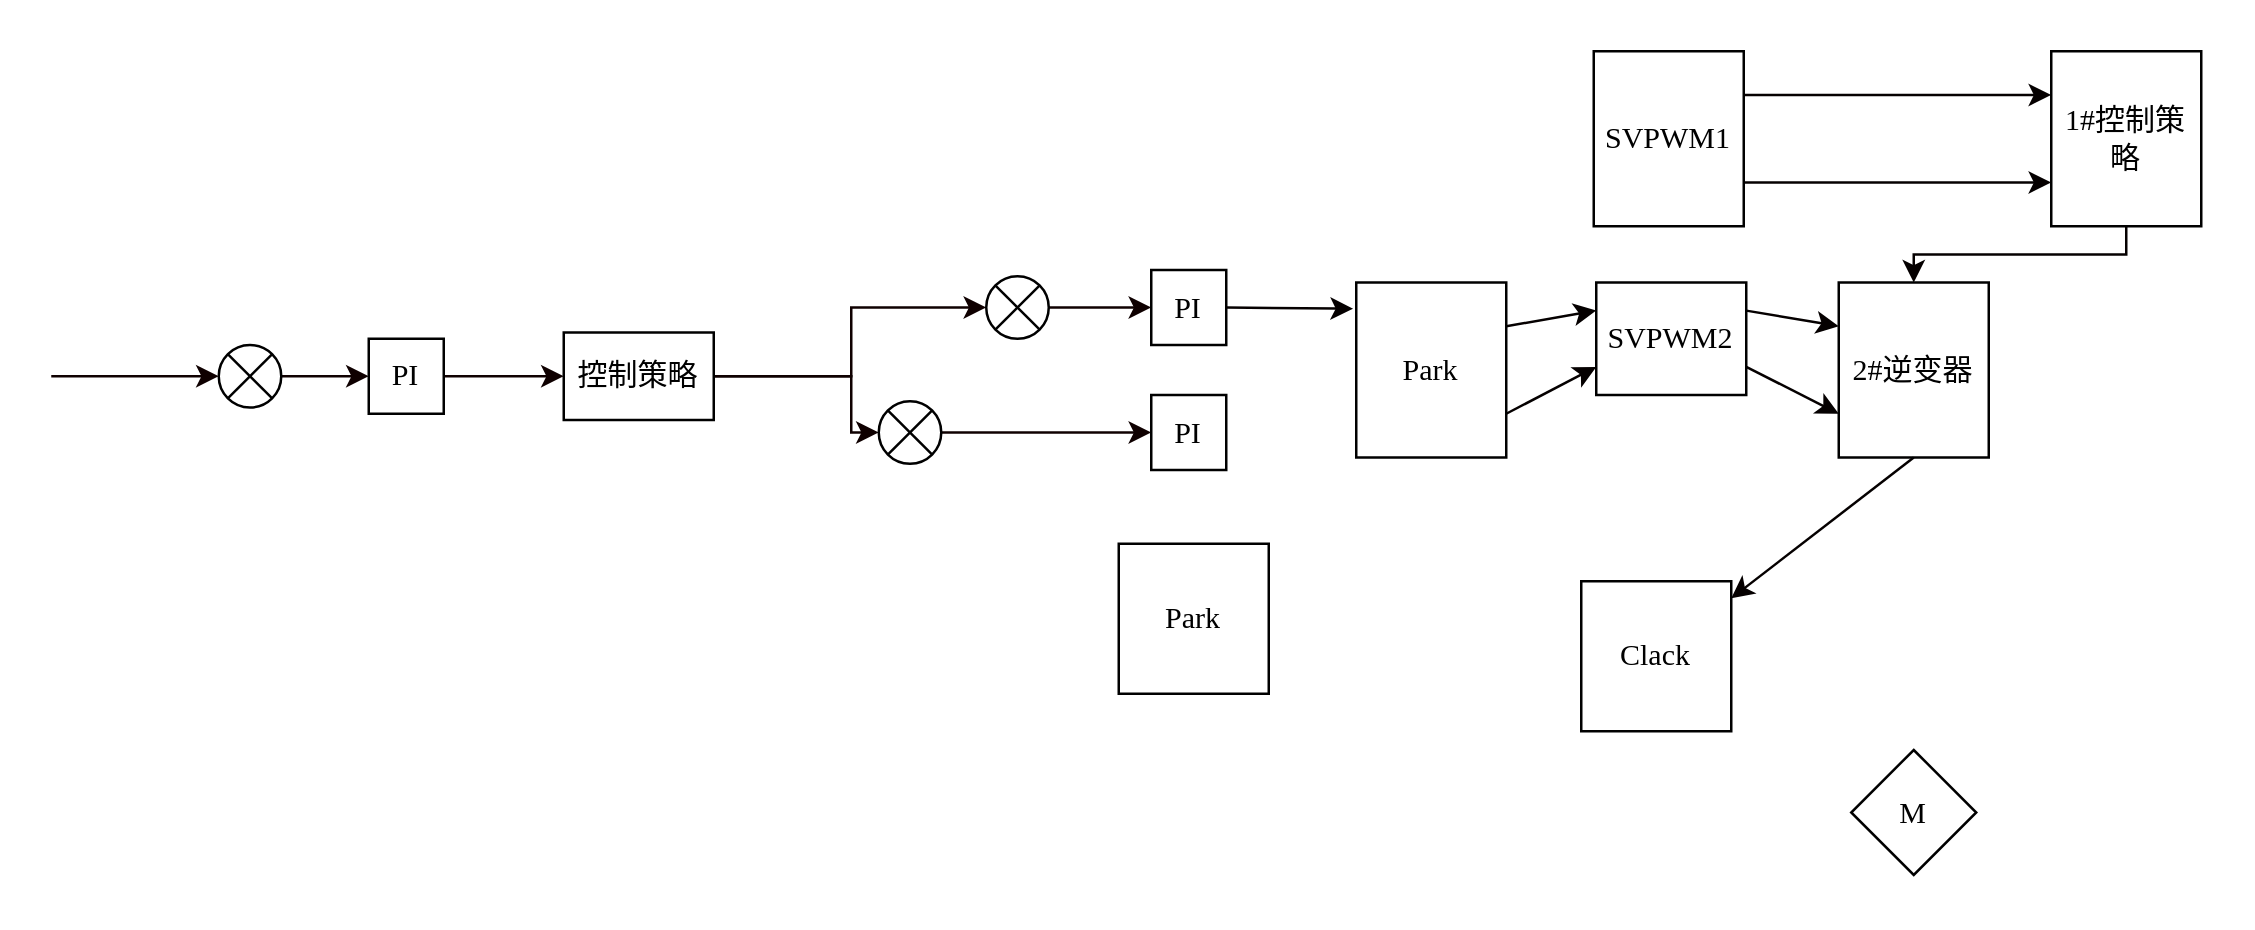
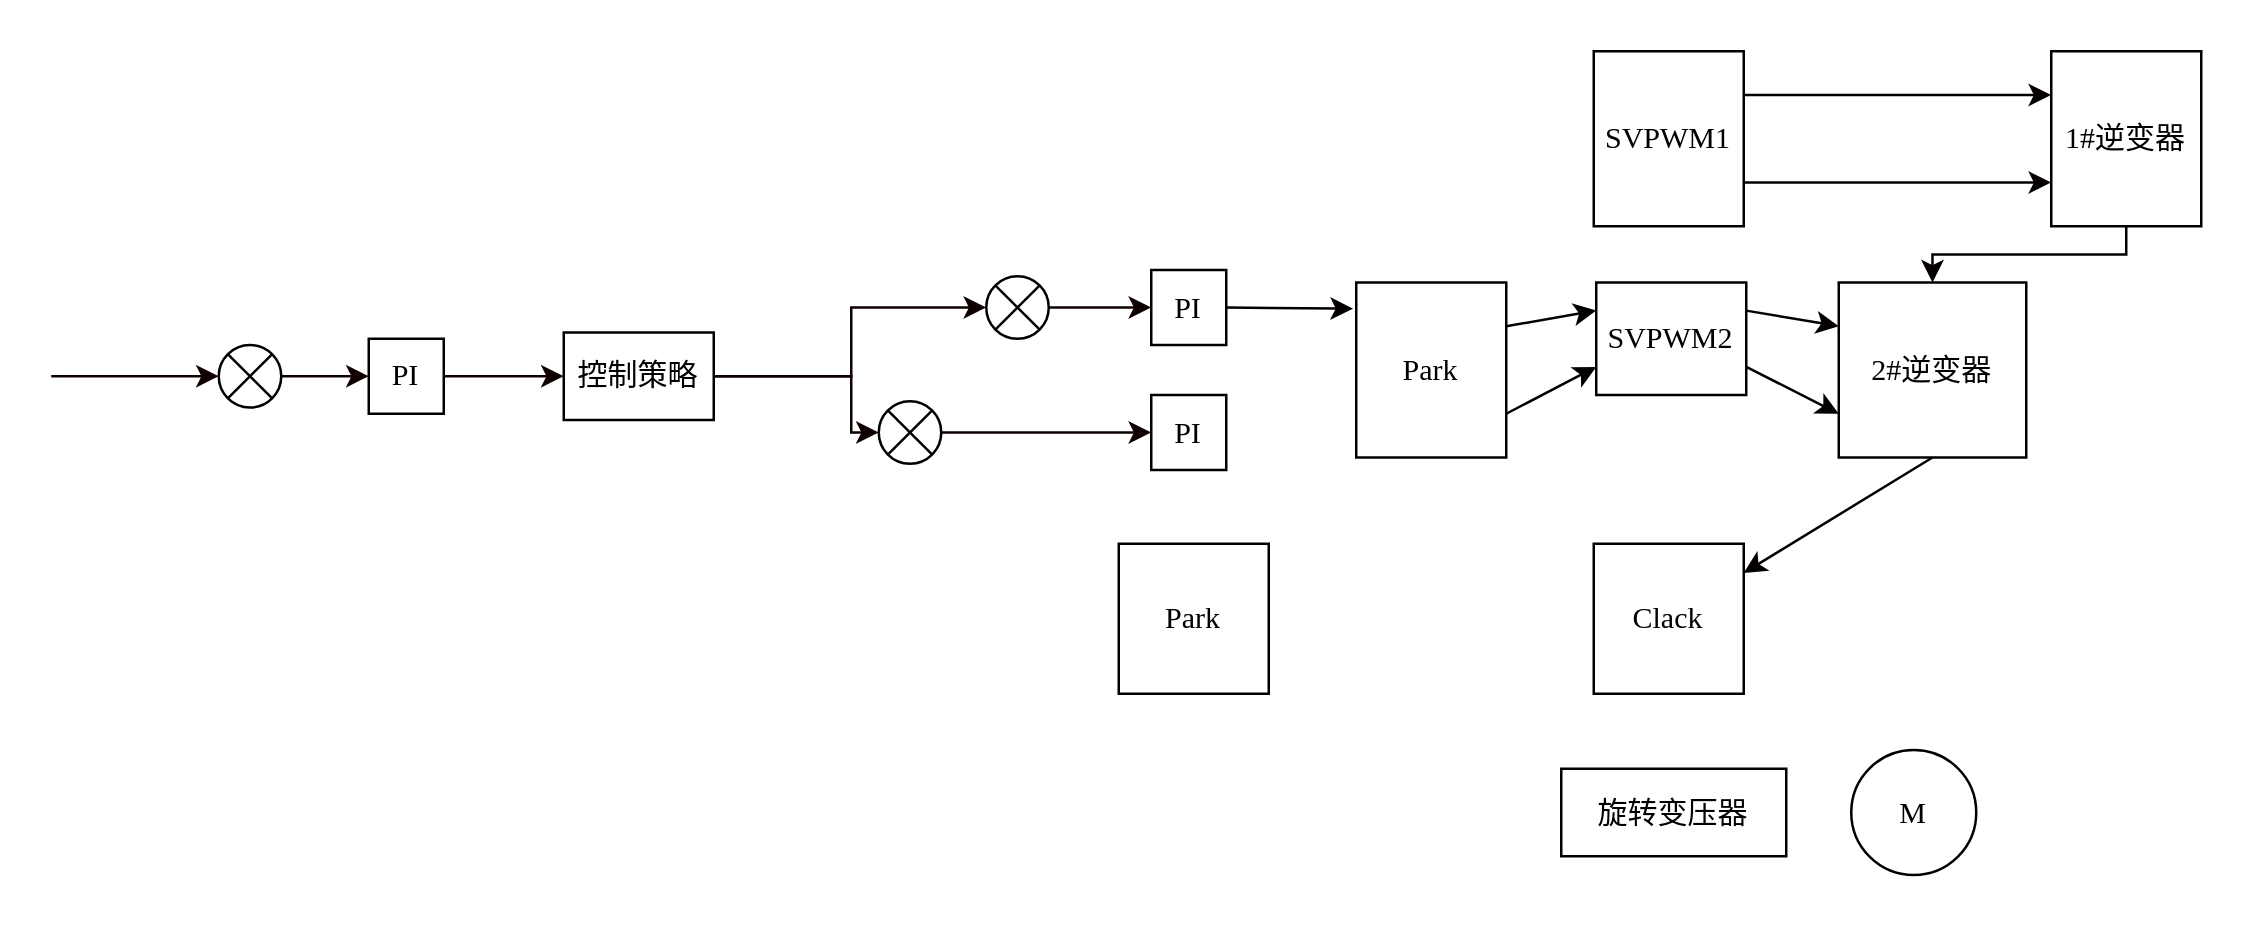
node "1#控制策略": label "1#控制策略" -> "1#逆变器"
node "2#逆变器": size 150x175 -> 188x175
node "Clack": moved (1656, 656) -> (1669, 619)
node "旋转变压器": added
node "M": shape diamond -> ellipse
